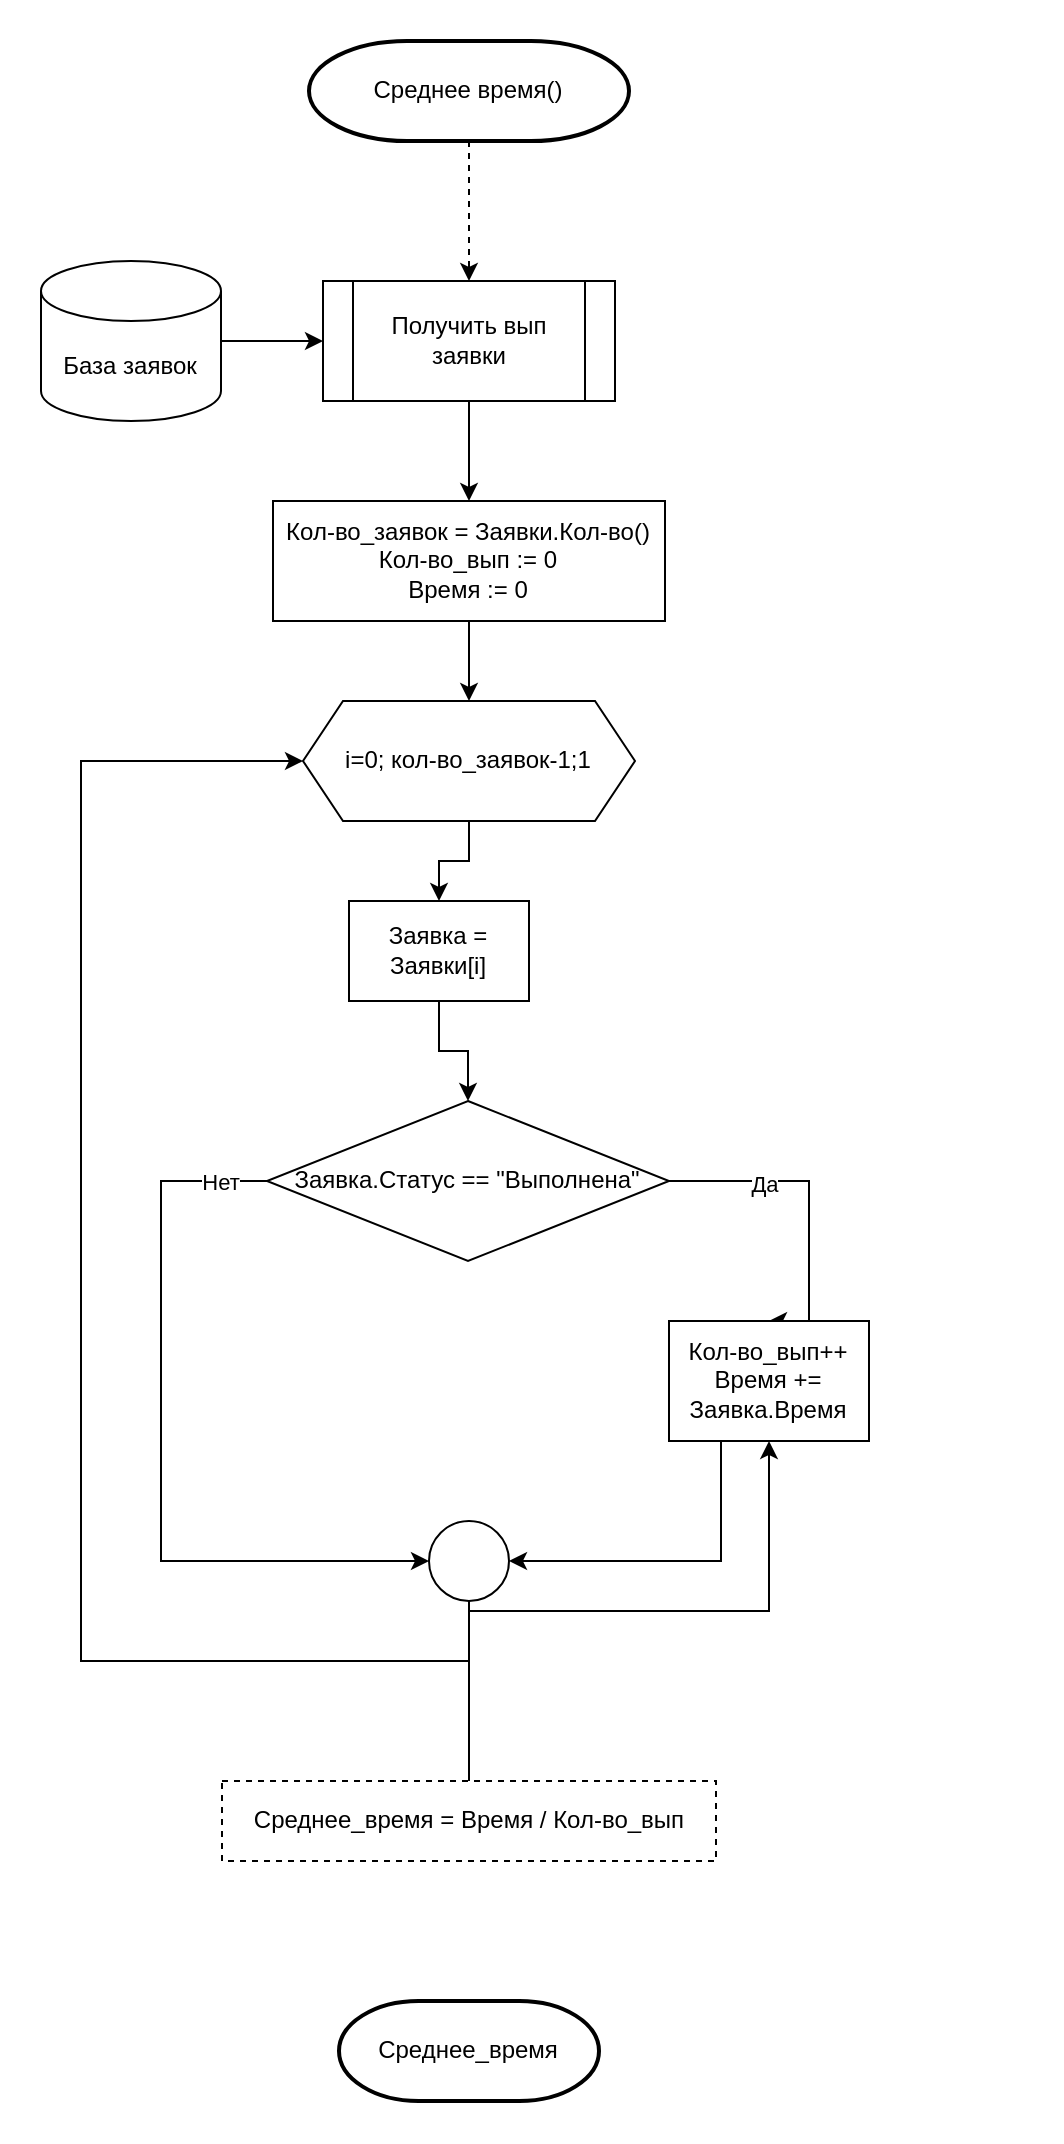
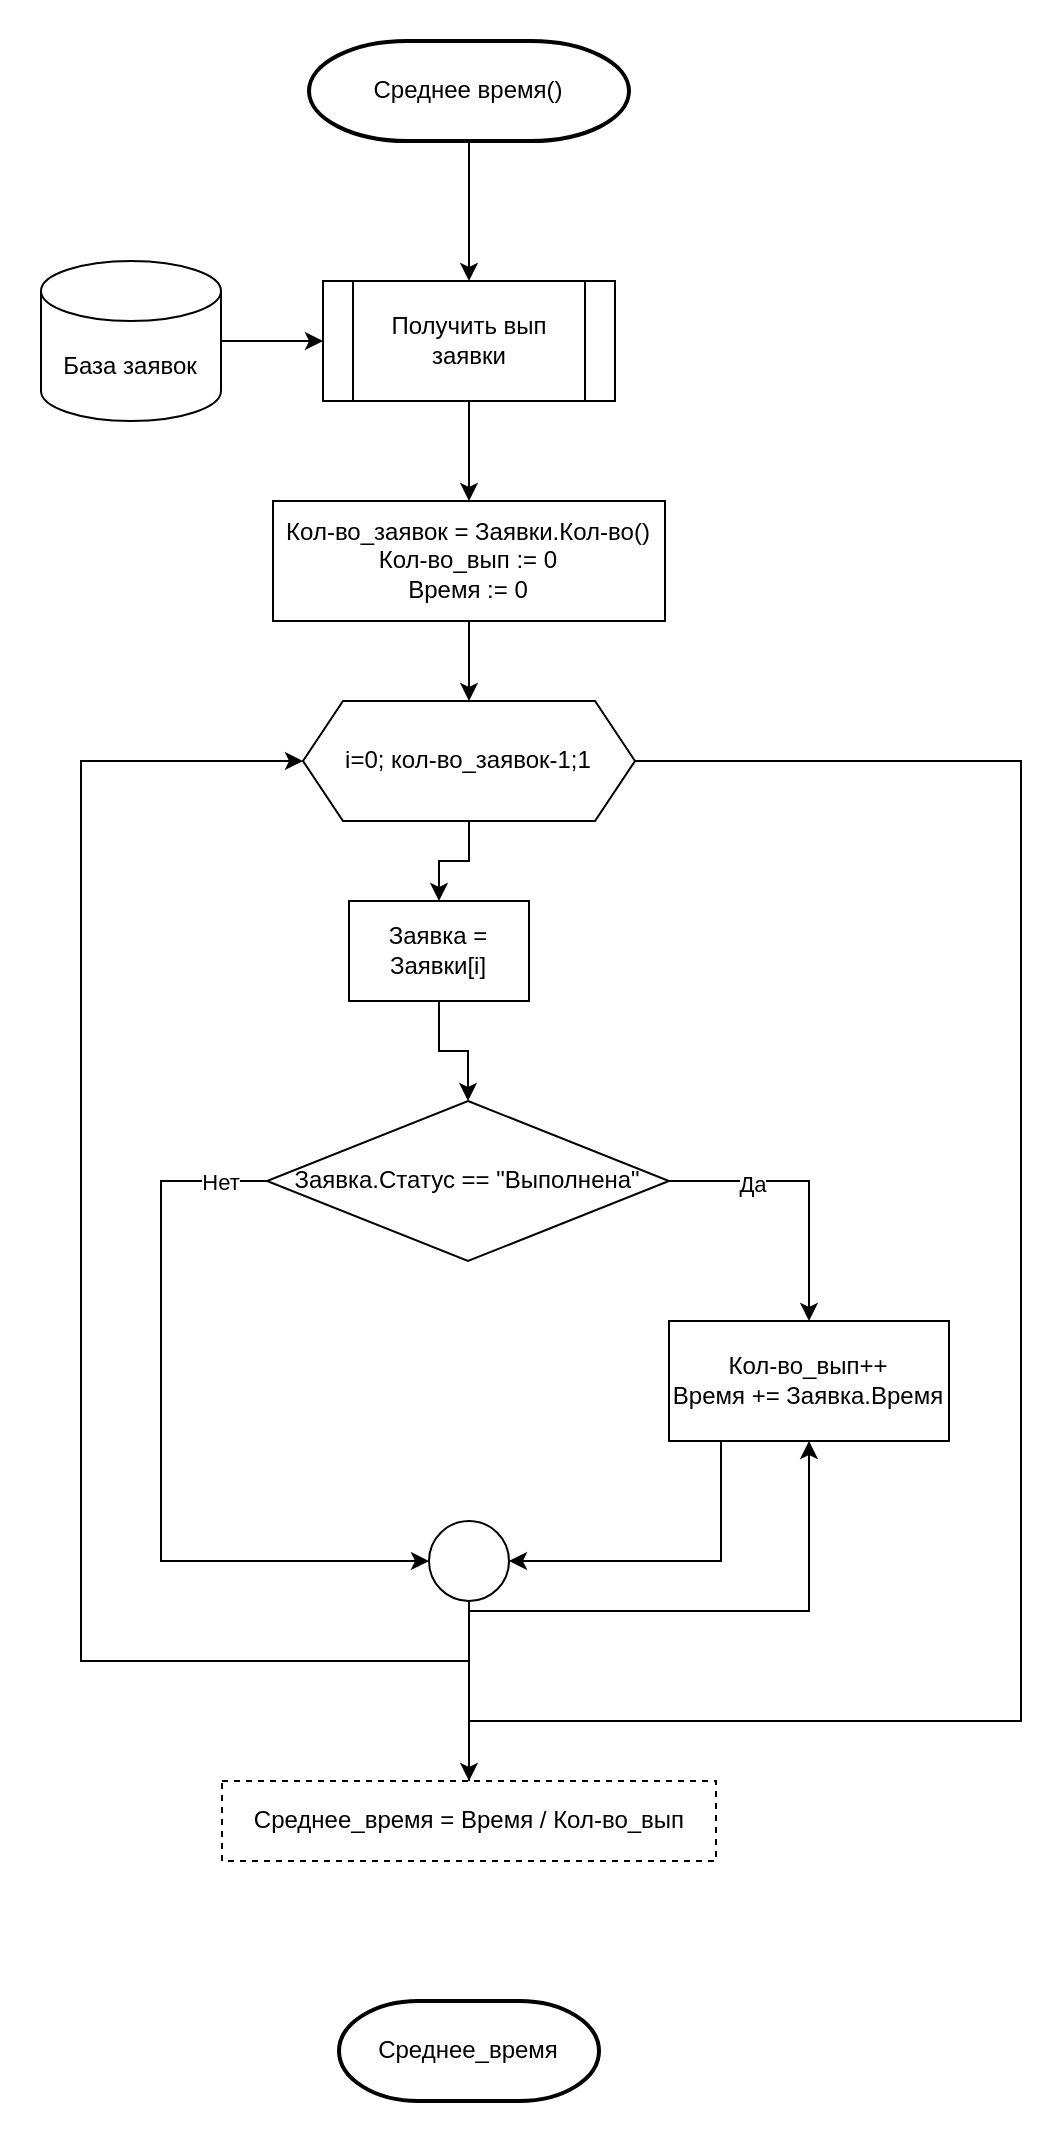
edge "Среднее время()" -> "Получить вып заявки": style dashed -> solid
edge "i=0; кол-во_заявок-1;1" -> "Среднее_время = Время / Кол-во_вып": added
node "Кол-во_вып++ Время += Заявка.Время": size 200x120 -> 280x120
